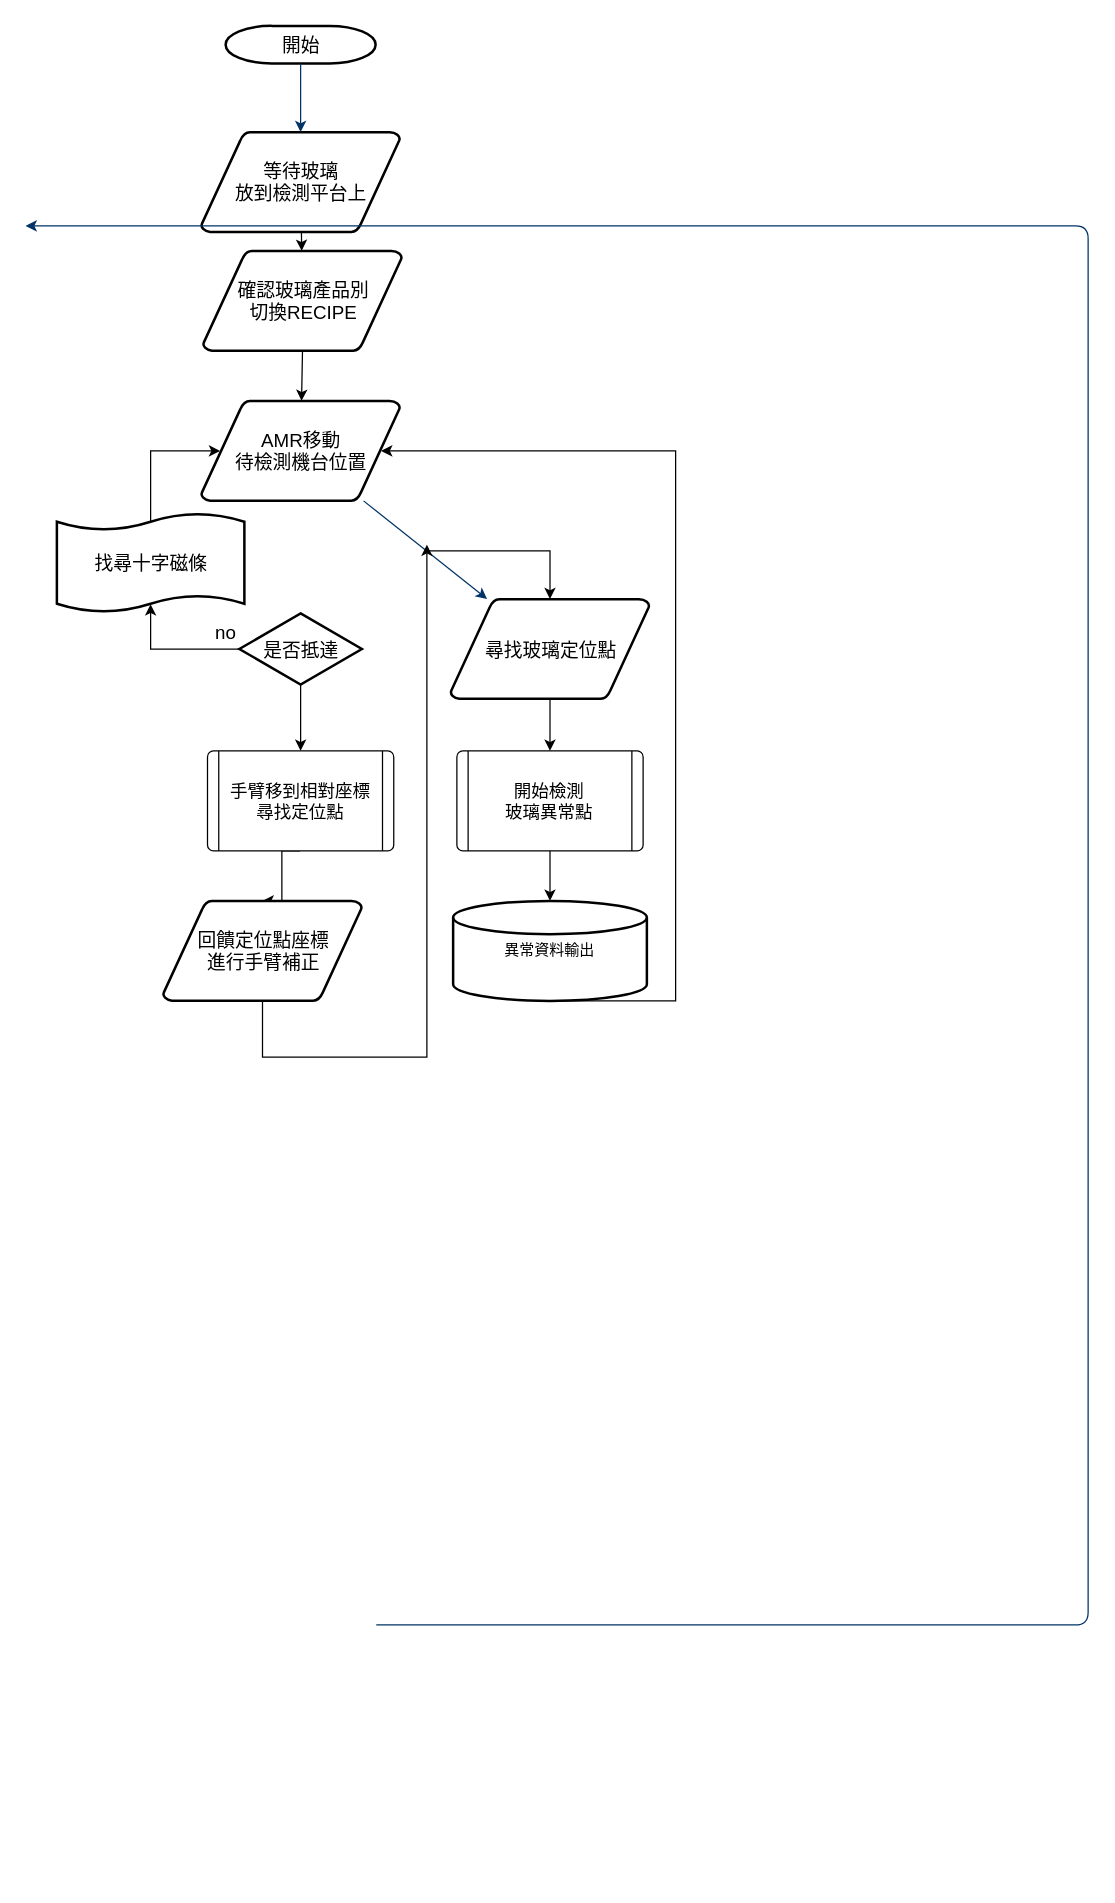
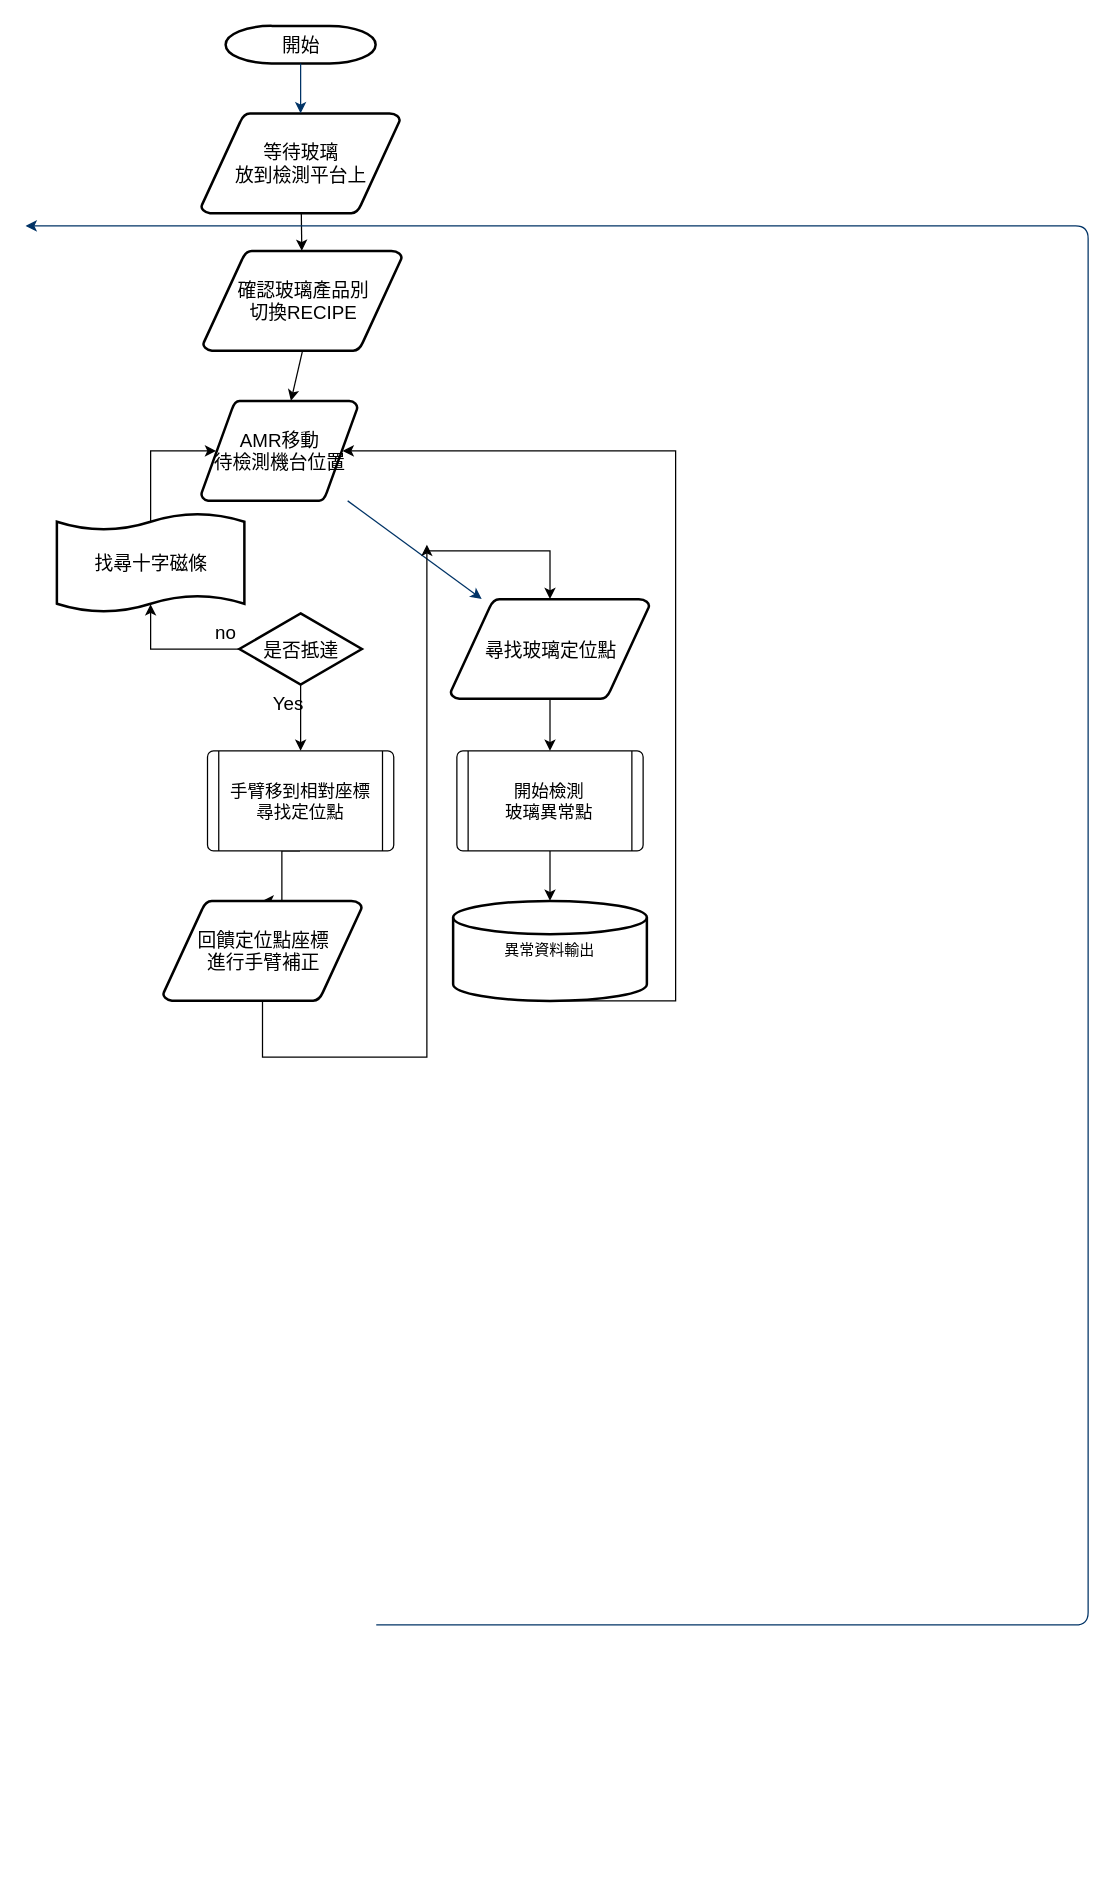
node "等待玻璃放到檢測平台上": moved (301, 182) -> (301, 163)
node "AMR移動待檢測機台位置": size 199x100 -> 156x100
node "Yes": added
